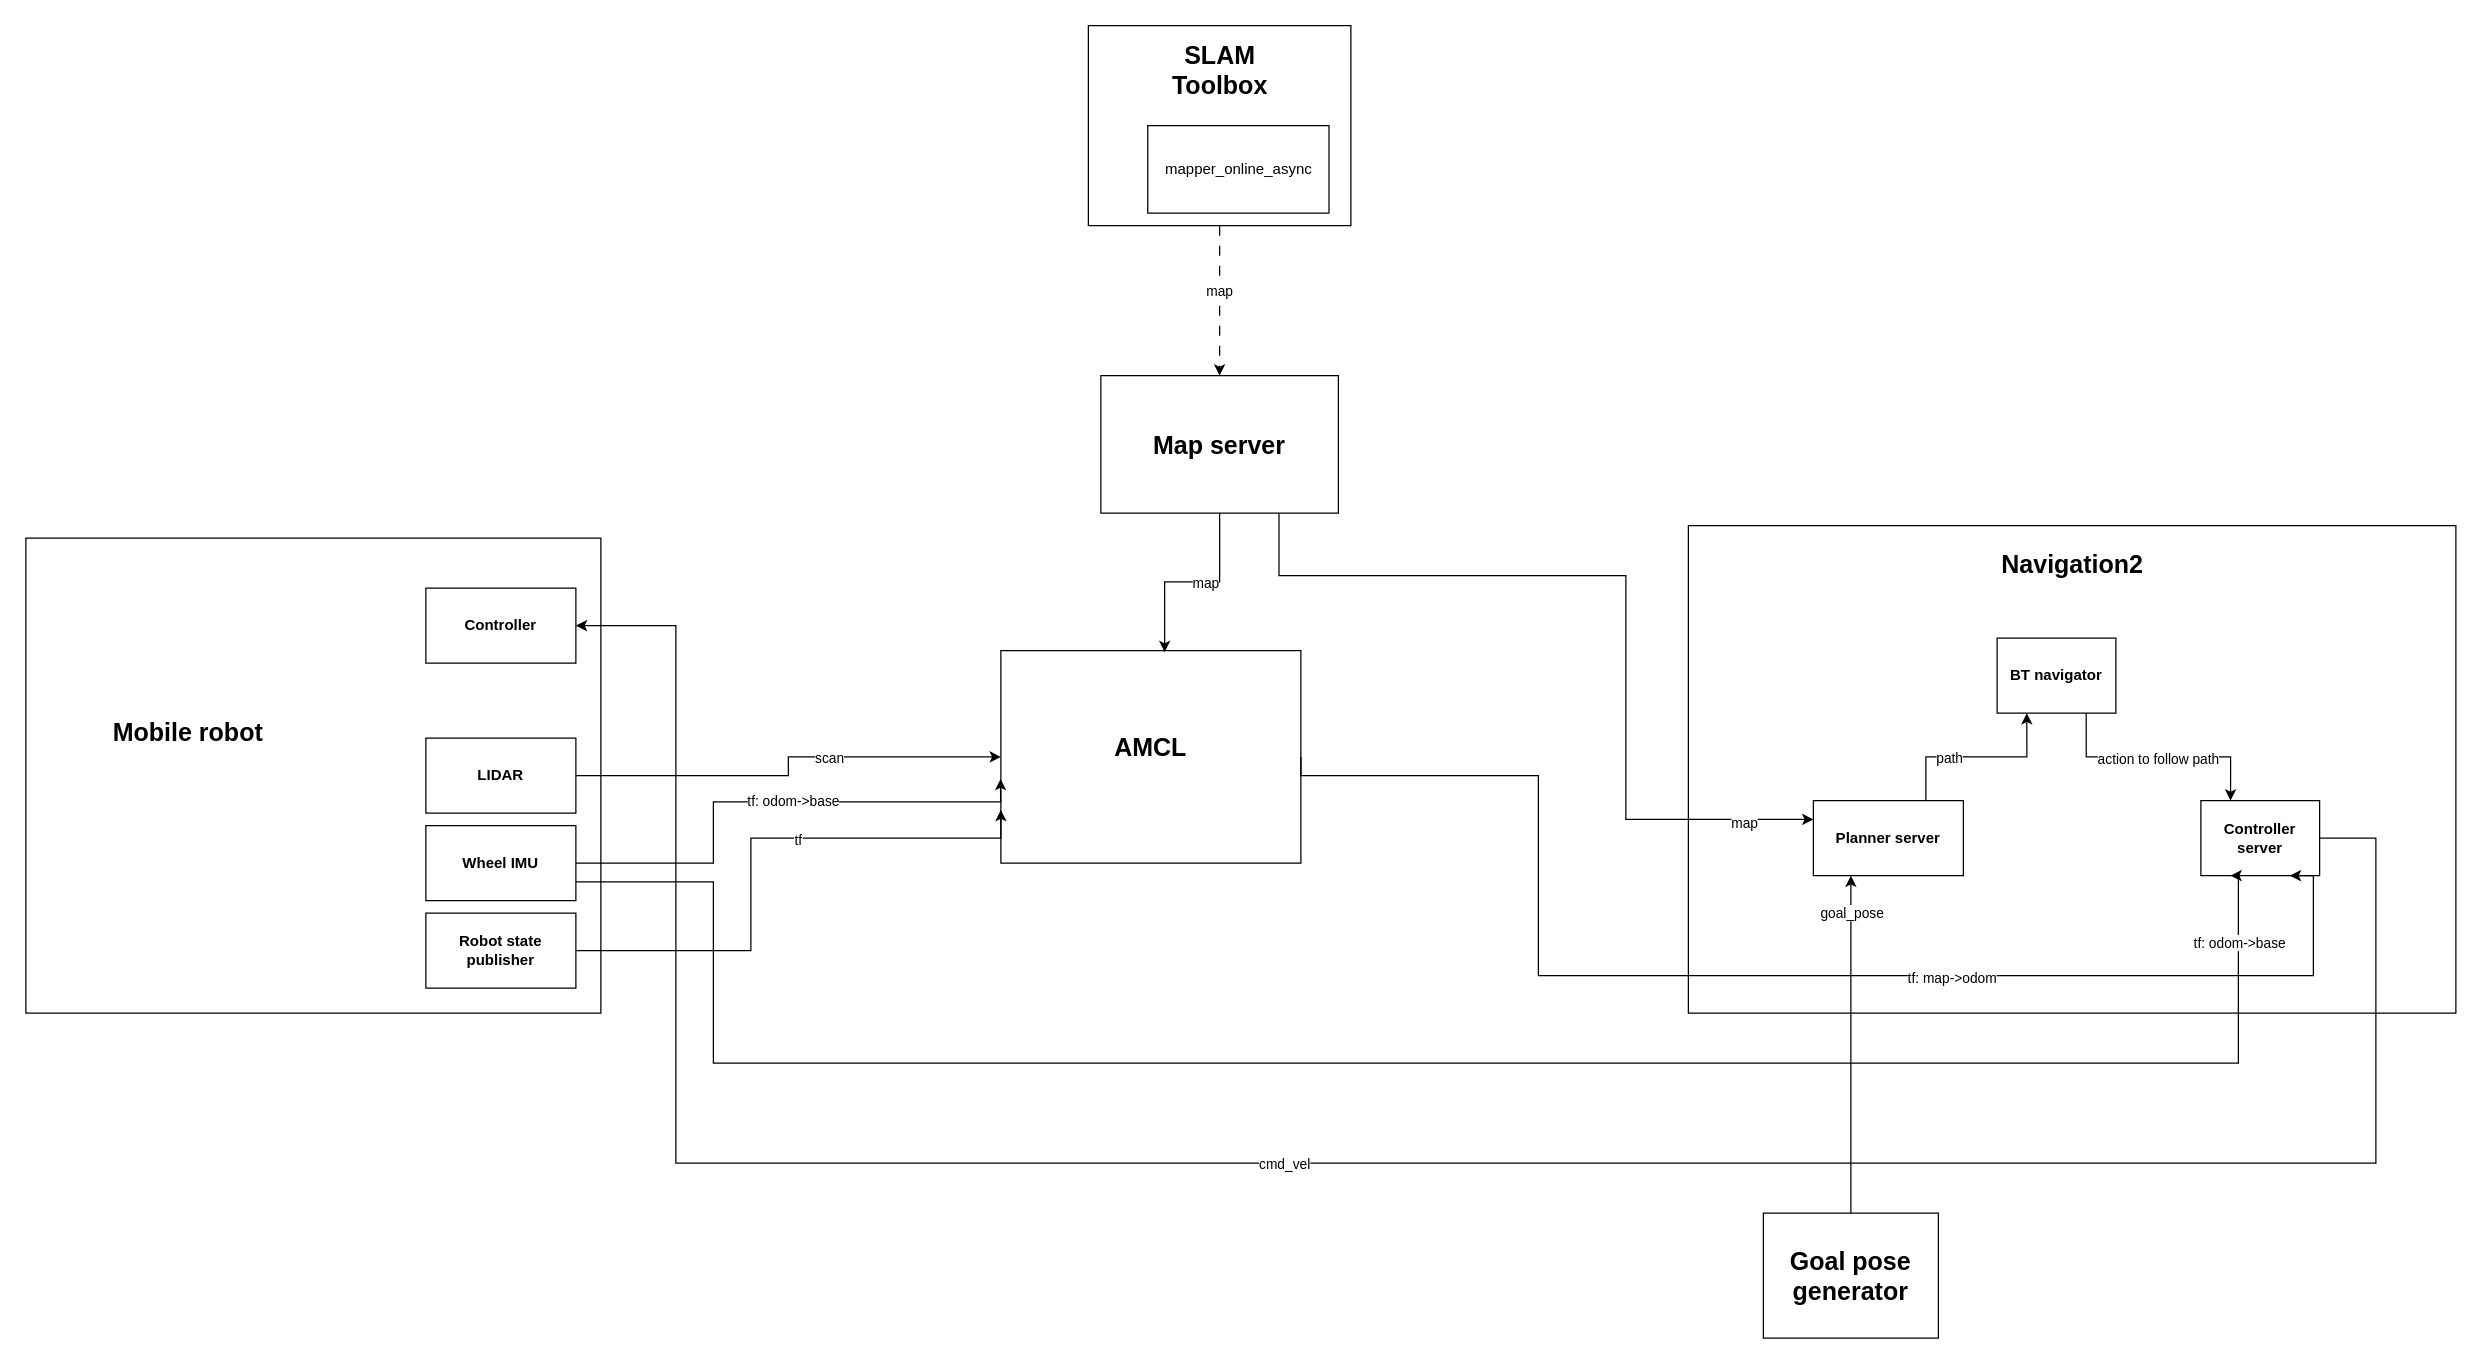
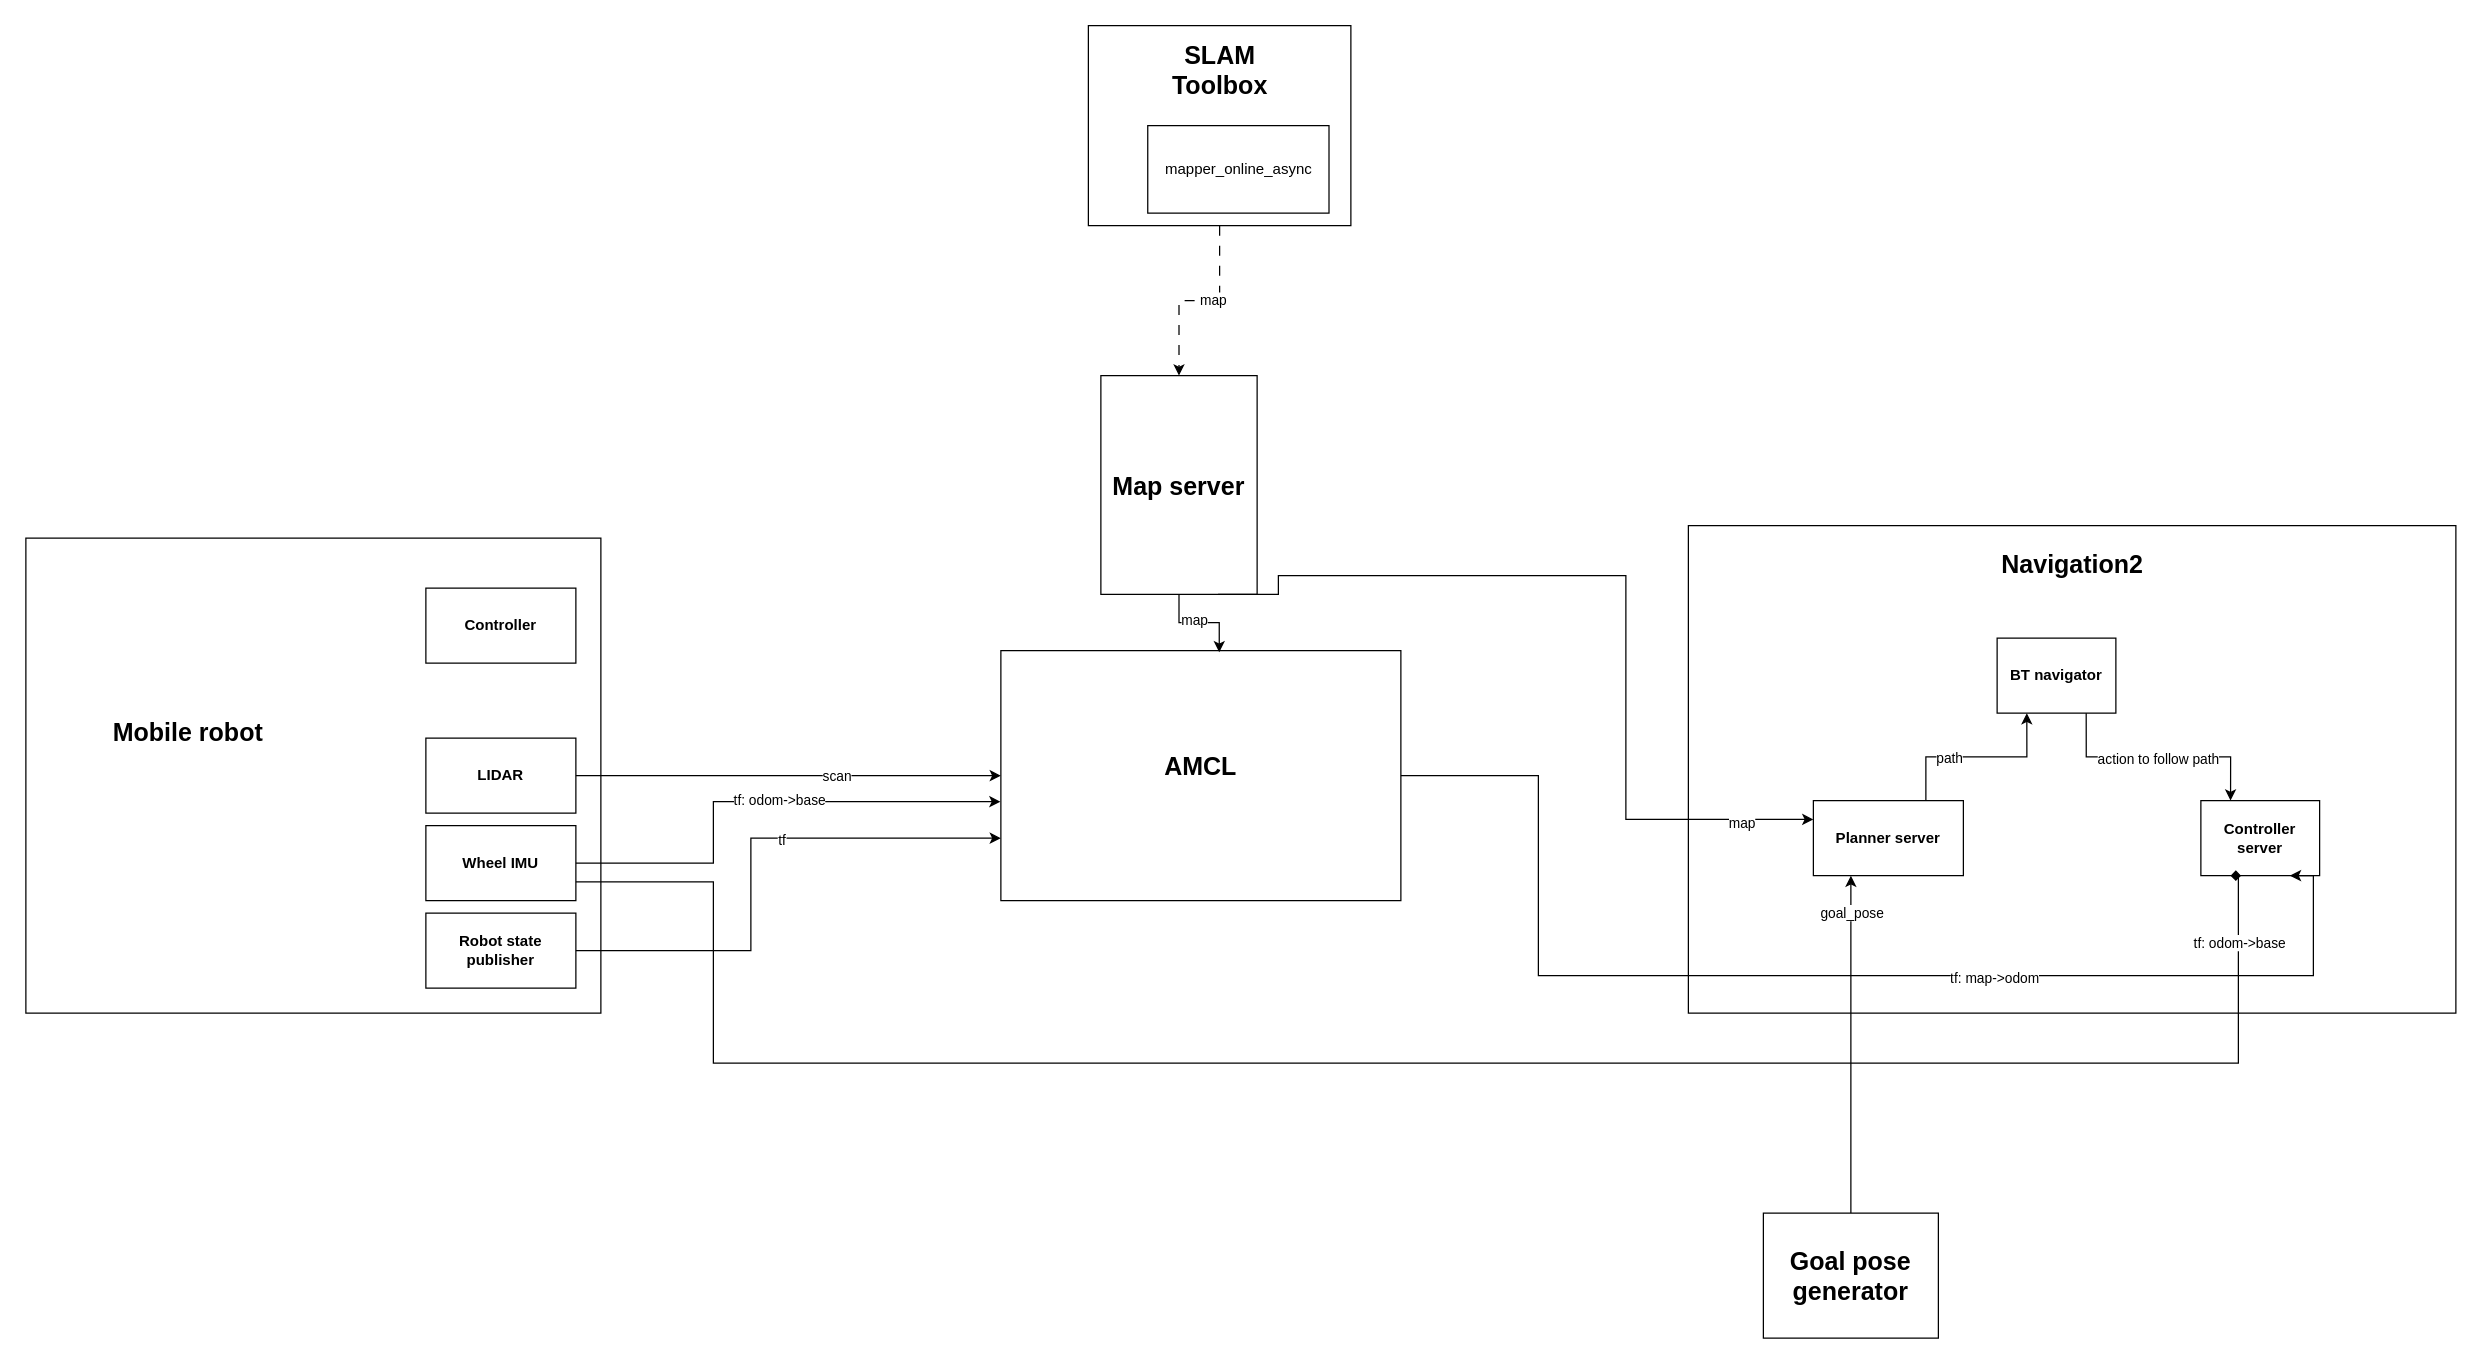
node "Map server": size 238x138 -> 156x219
node "AMCL": size 300x213 -> 400x250
edge "Wheel IMU" -> "Controller server": arrowhead classic -> diamond
edge "Controller server" -> "Controller": removed, label "cmd_vel"
